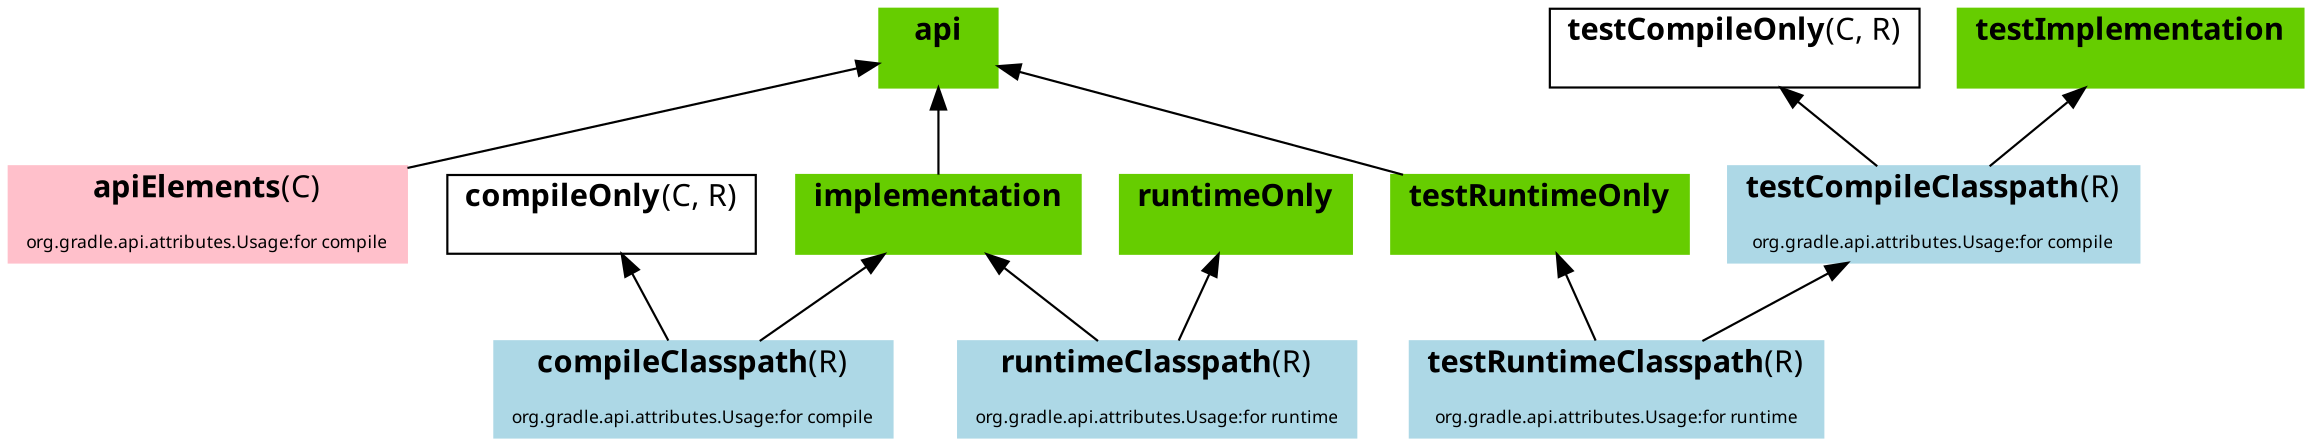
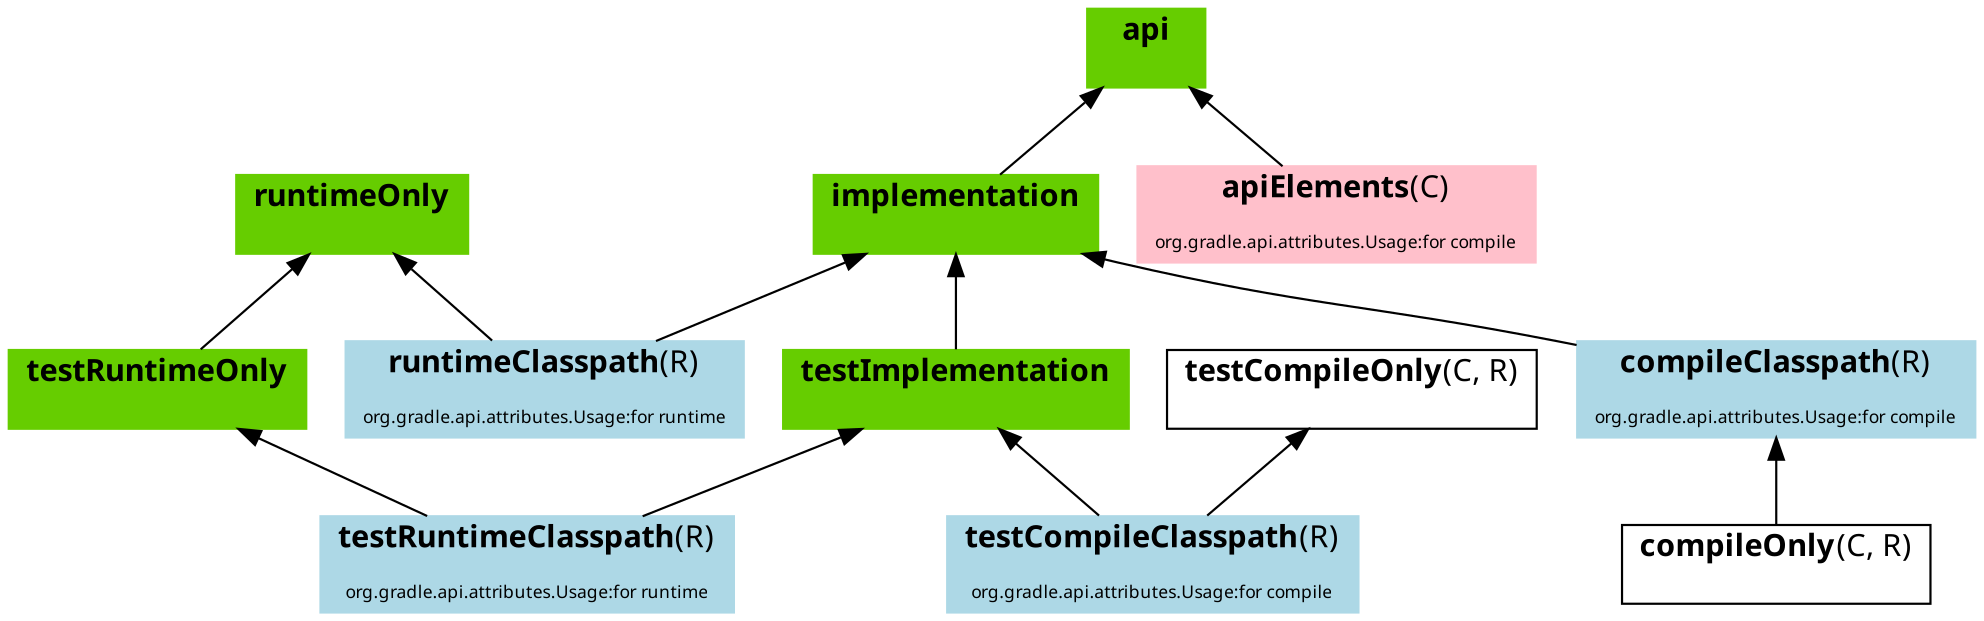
edge "testRuntimeOnly" -> "api": now "testRuntimeOnly" -> "runtimeOnly"
edge "compileClasspath" -> "compileOnly": reversed
edge "testRuntimeClasspath" -> "testCompileClasspath": now "testRuntimeClasspath" -> "testImplementation"
edge "testImplementation" -> "implementation": added
